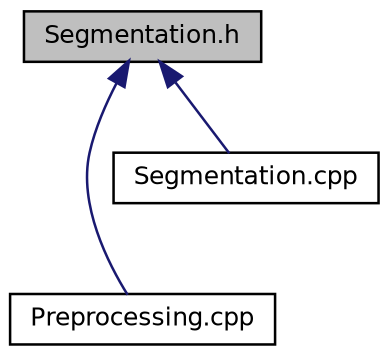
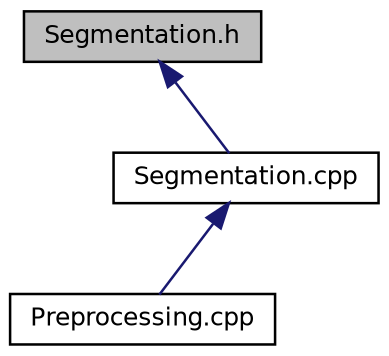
edge "Preprocessing.cpp" -> "Segmentation.h": now "Preprocessing.cpp" -> "Segmentation.cpp"
